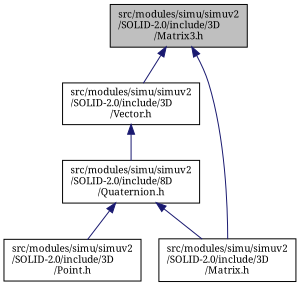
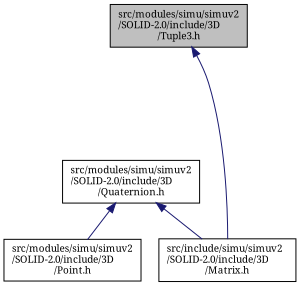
node "src/modules/simu/simuv2 /SOLID-2.0/include/3D /Matrix3.h": label "src/modules/simu/simuv2 /SOLID-2.0/include/3D /Matrix3.h" -> "src/modules/simu/simuv2 /SOLID-2.0/include/3D /Tuple3.h"
node "src/modules/simu/simuv2 /SOLID-2.0/include/3D /Vector.h": removed
node "src/modules/simu/simuv2 /SOLID-2.0/include/8D /Quaternion.h": label "src/modules/simu/simuv2 /SOLID-2.0/include/8D /Quaternion.h" -> "src/modules/simu/simuv2 /SOLID-2.0/include/3D /Quaternion.h"
node "src/modules/simu/simuv2 /SOLID-2.0/include/3D /Matrix.h": label "src/modules/simu/simuv2 /SOLID-2.0/include/3D /Matrix.h" -> "src/include/simu/simuv2 /SOLID-2.0/include/3D /Matrix.h"
